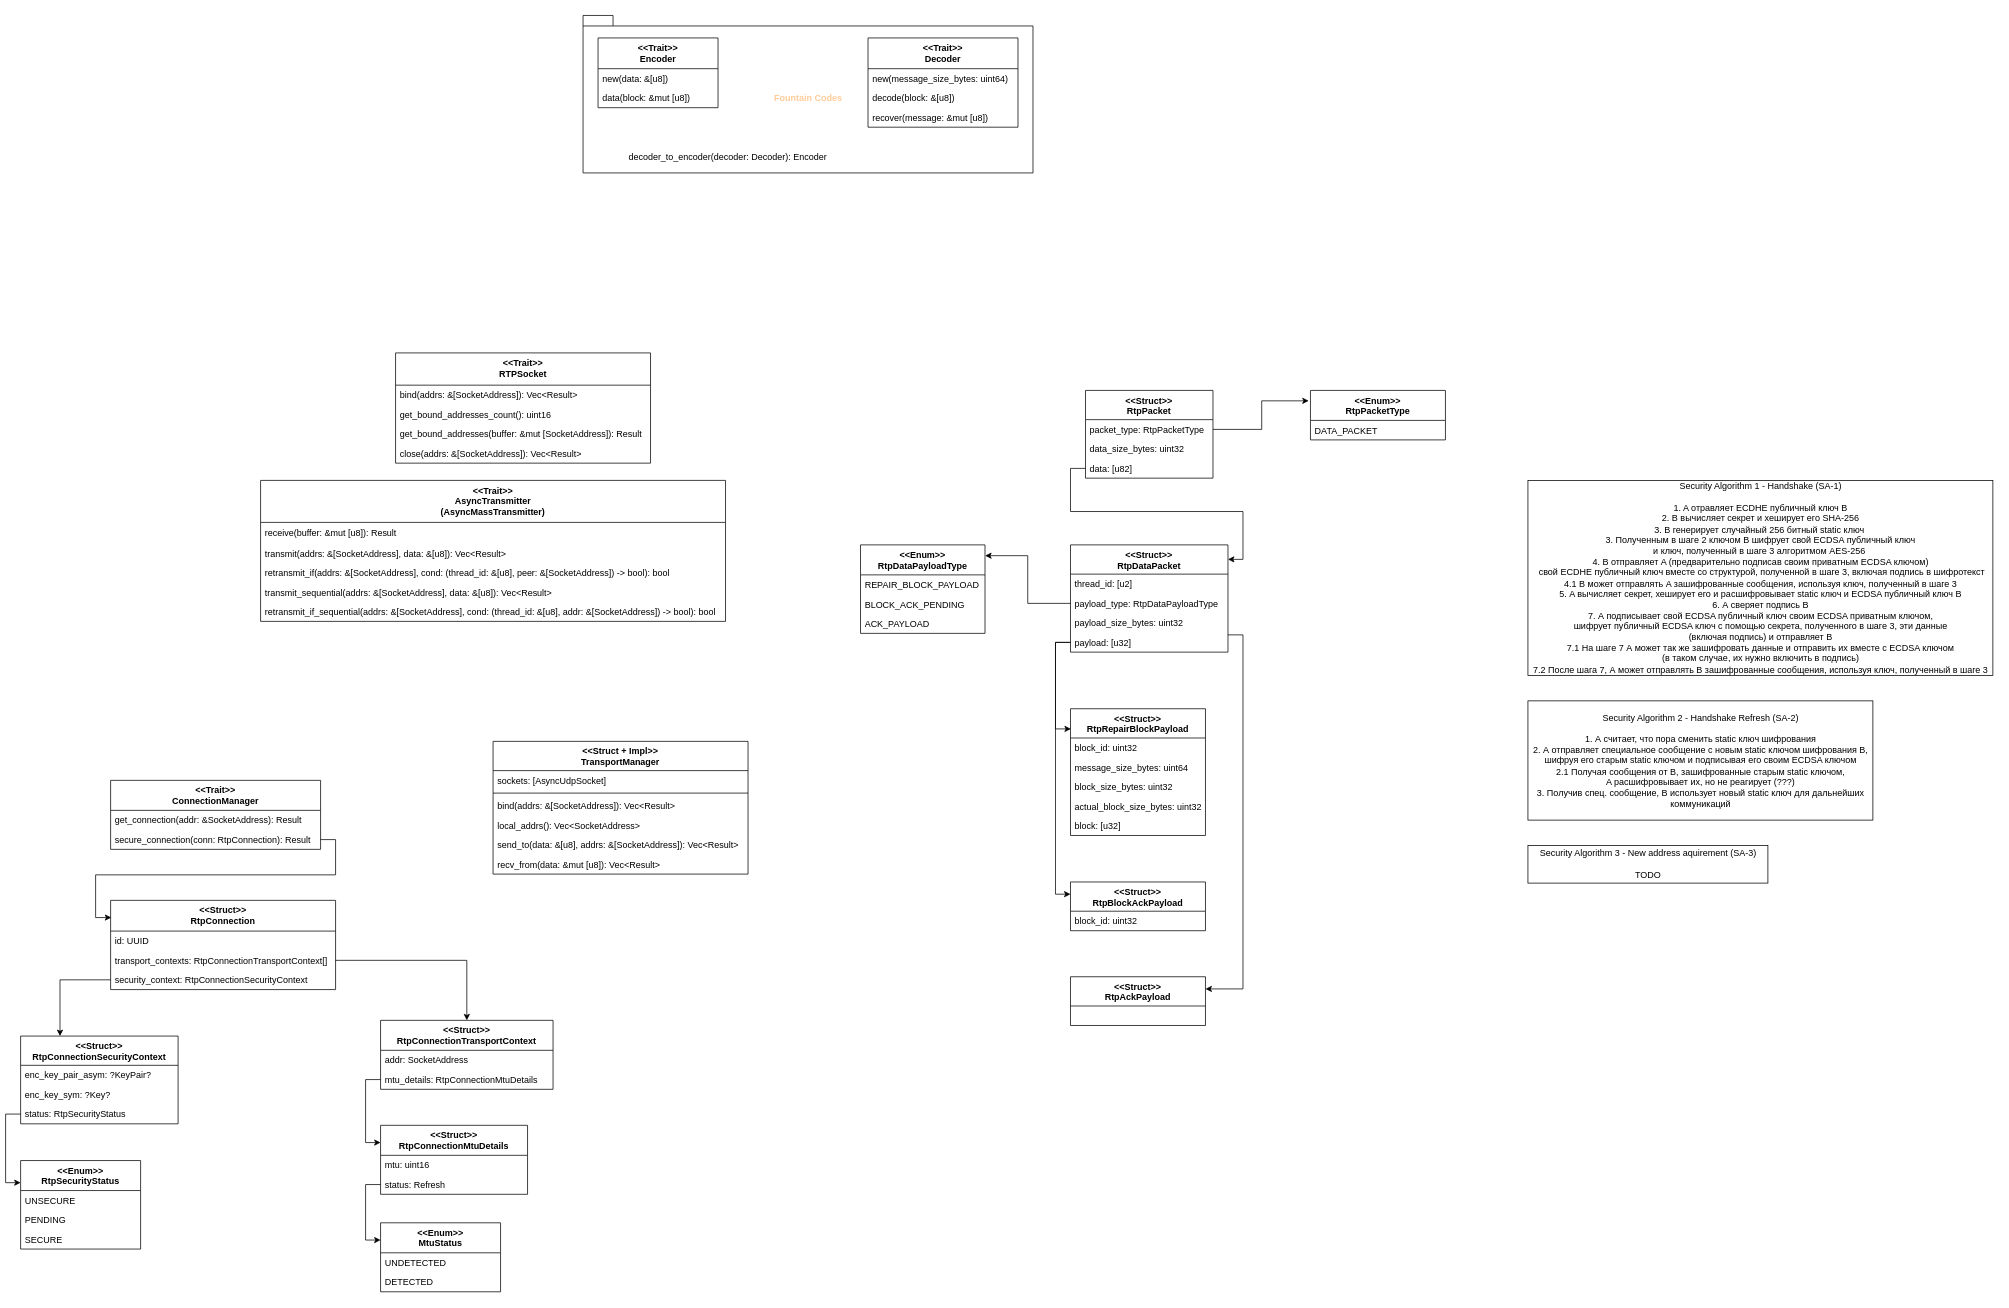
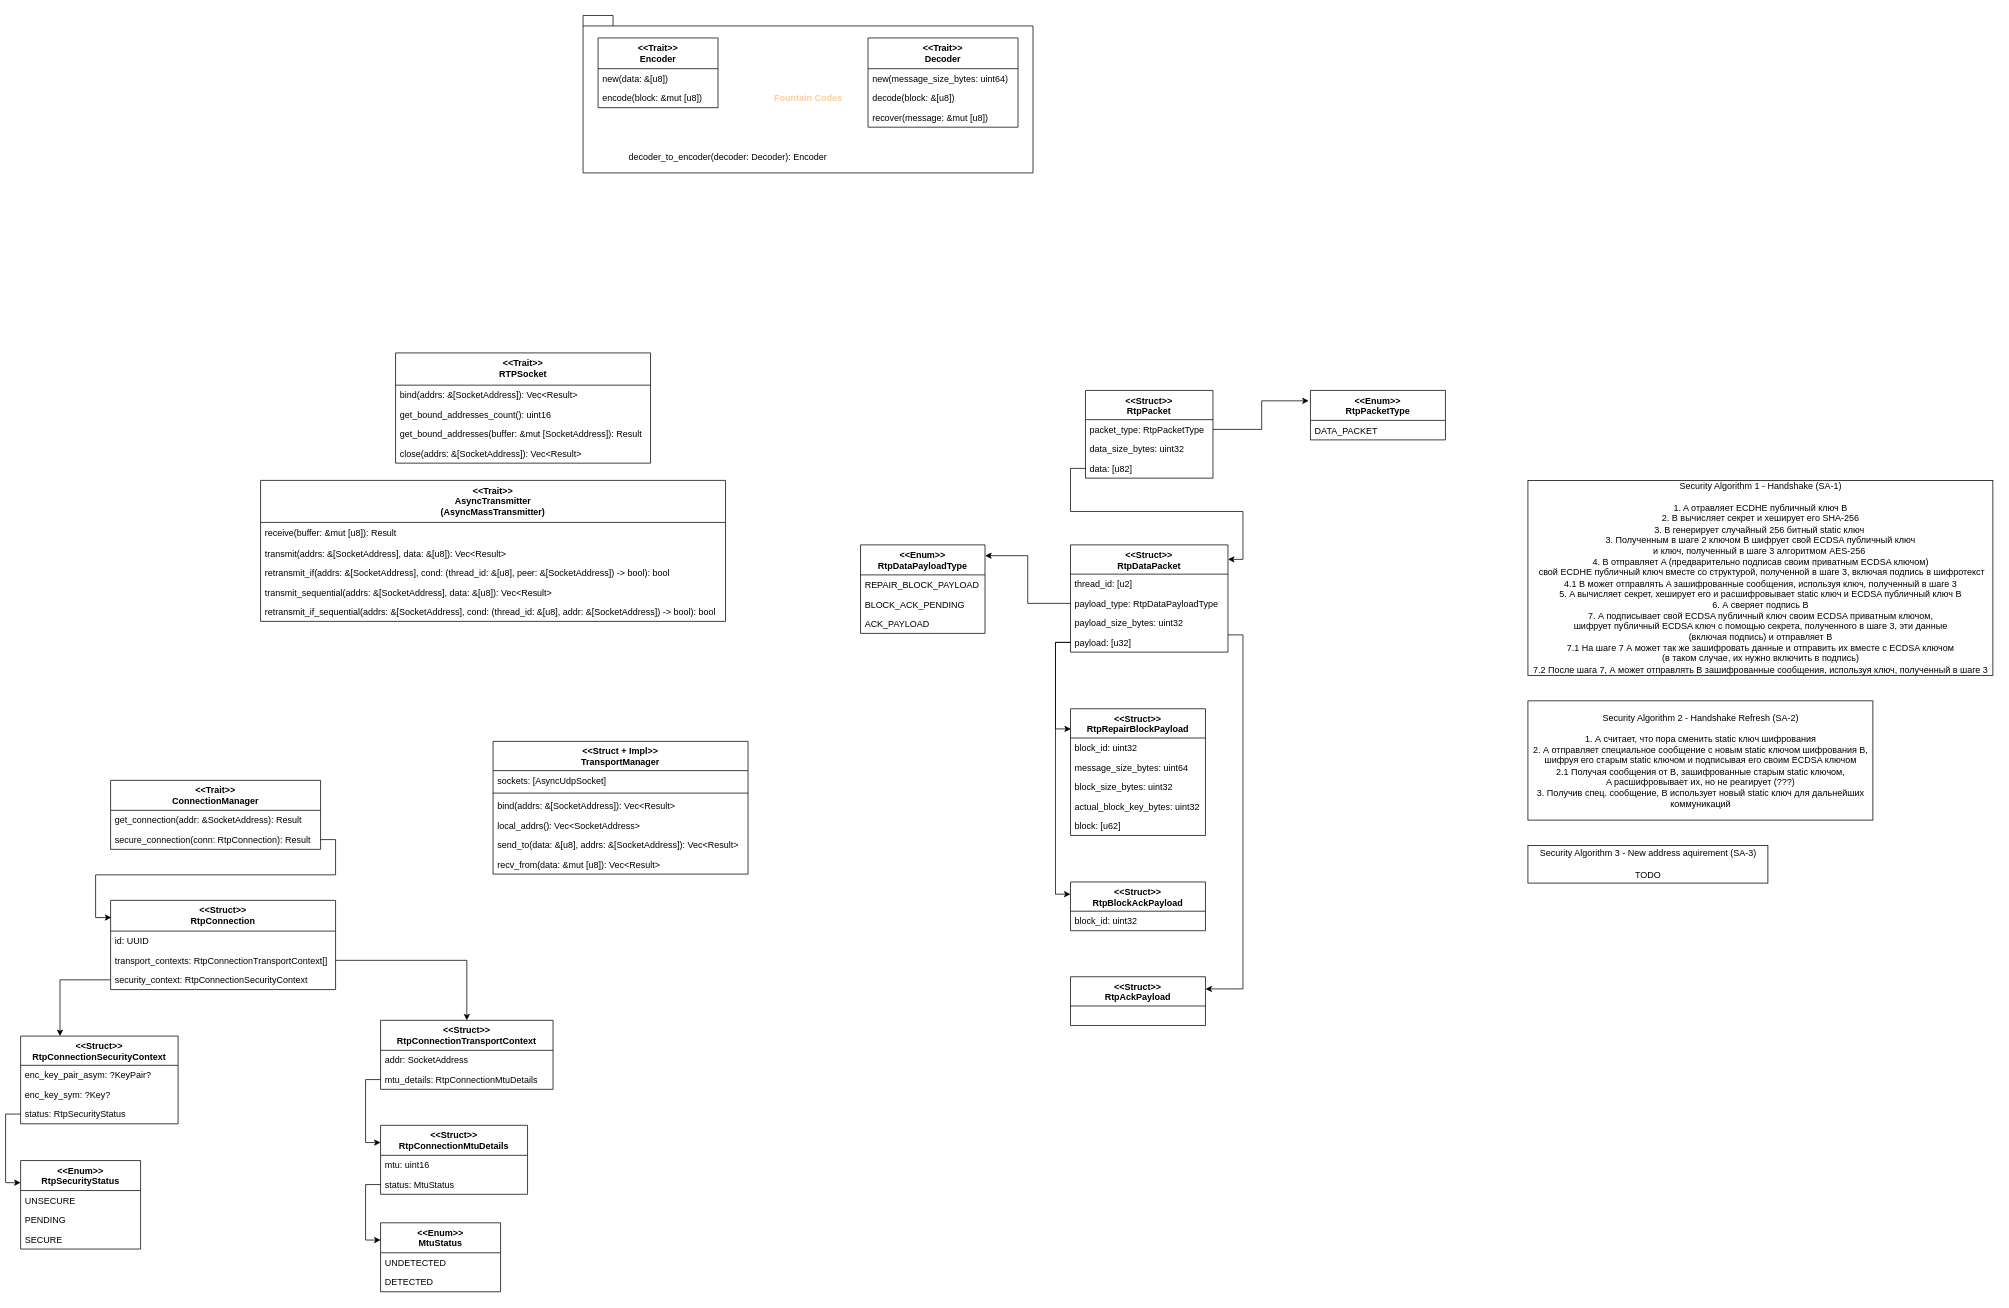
node "data(block: &mut [u8])": label "data(block: &mut [u8])" -> "encode(block: &mut [u8])"
node "actual_block_size_bytes: uint32": label "actual_block_size_bytes: uint32" -> "actual_block_key_bytes: uint32"
node "block: [u32]": label "block: [u32]" -> "block: [u62]"
node "status: Refresh": label "status: Refresh" -> "status: MtuStatus"
